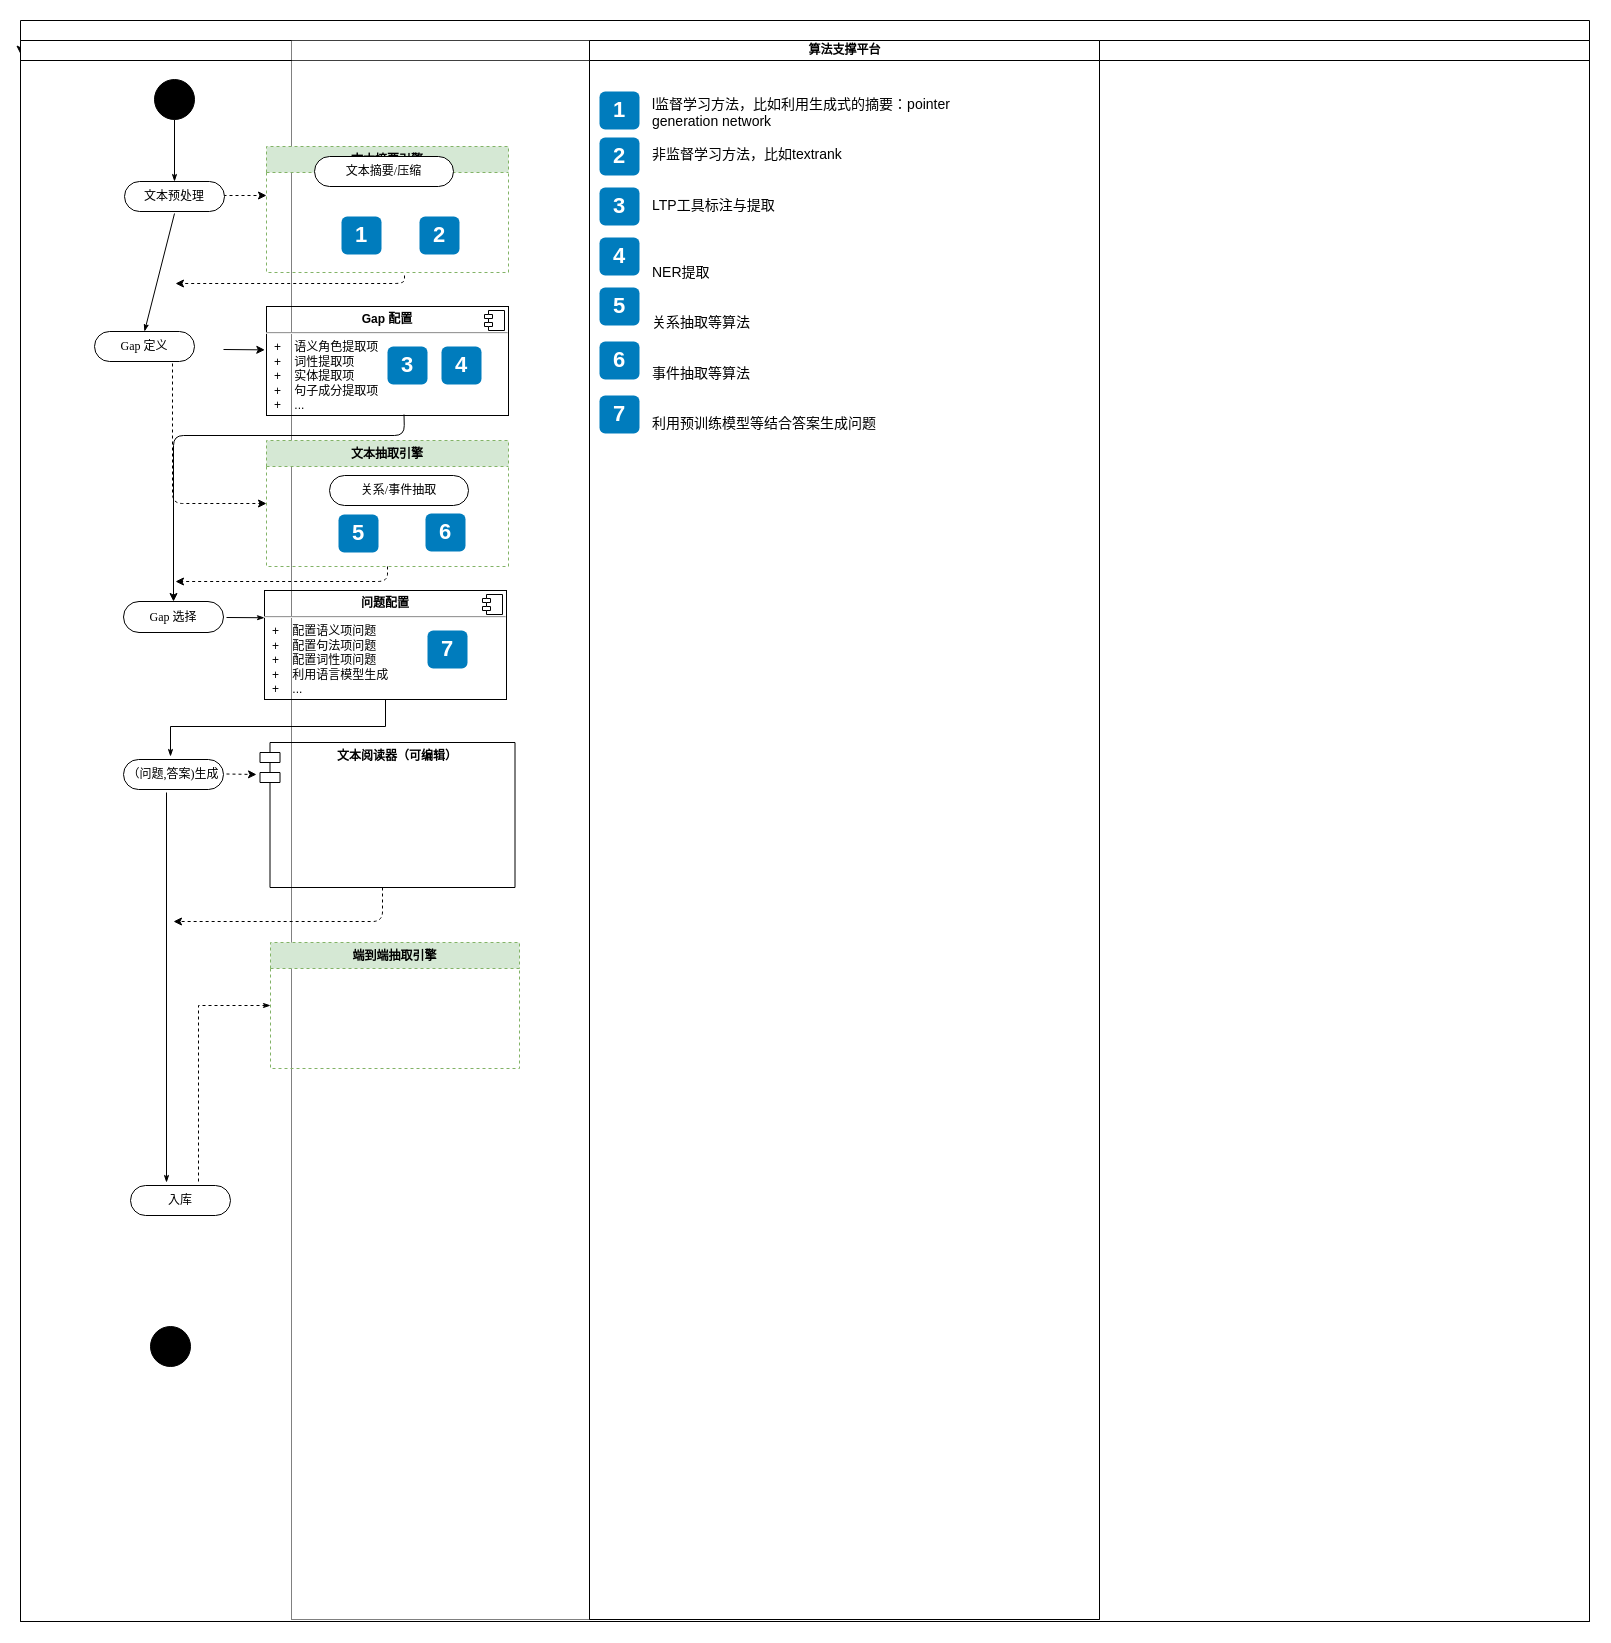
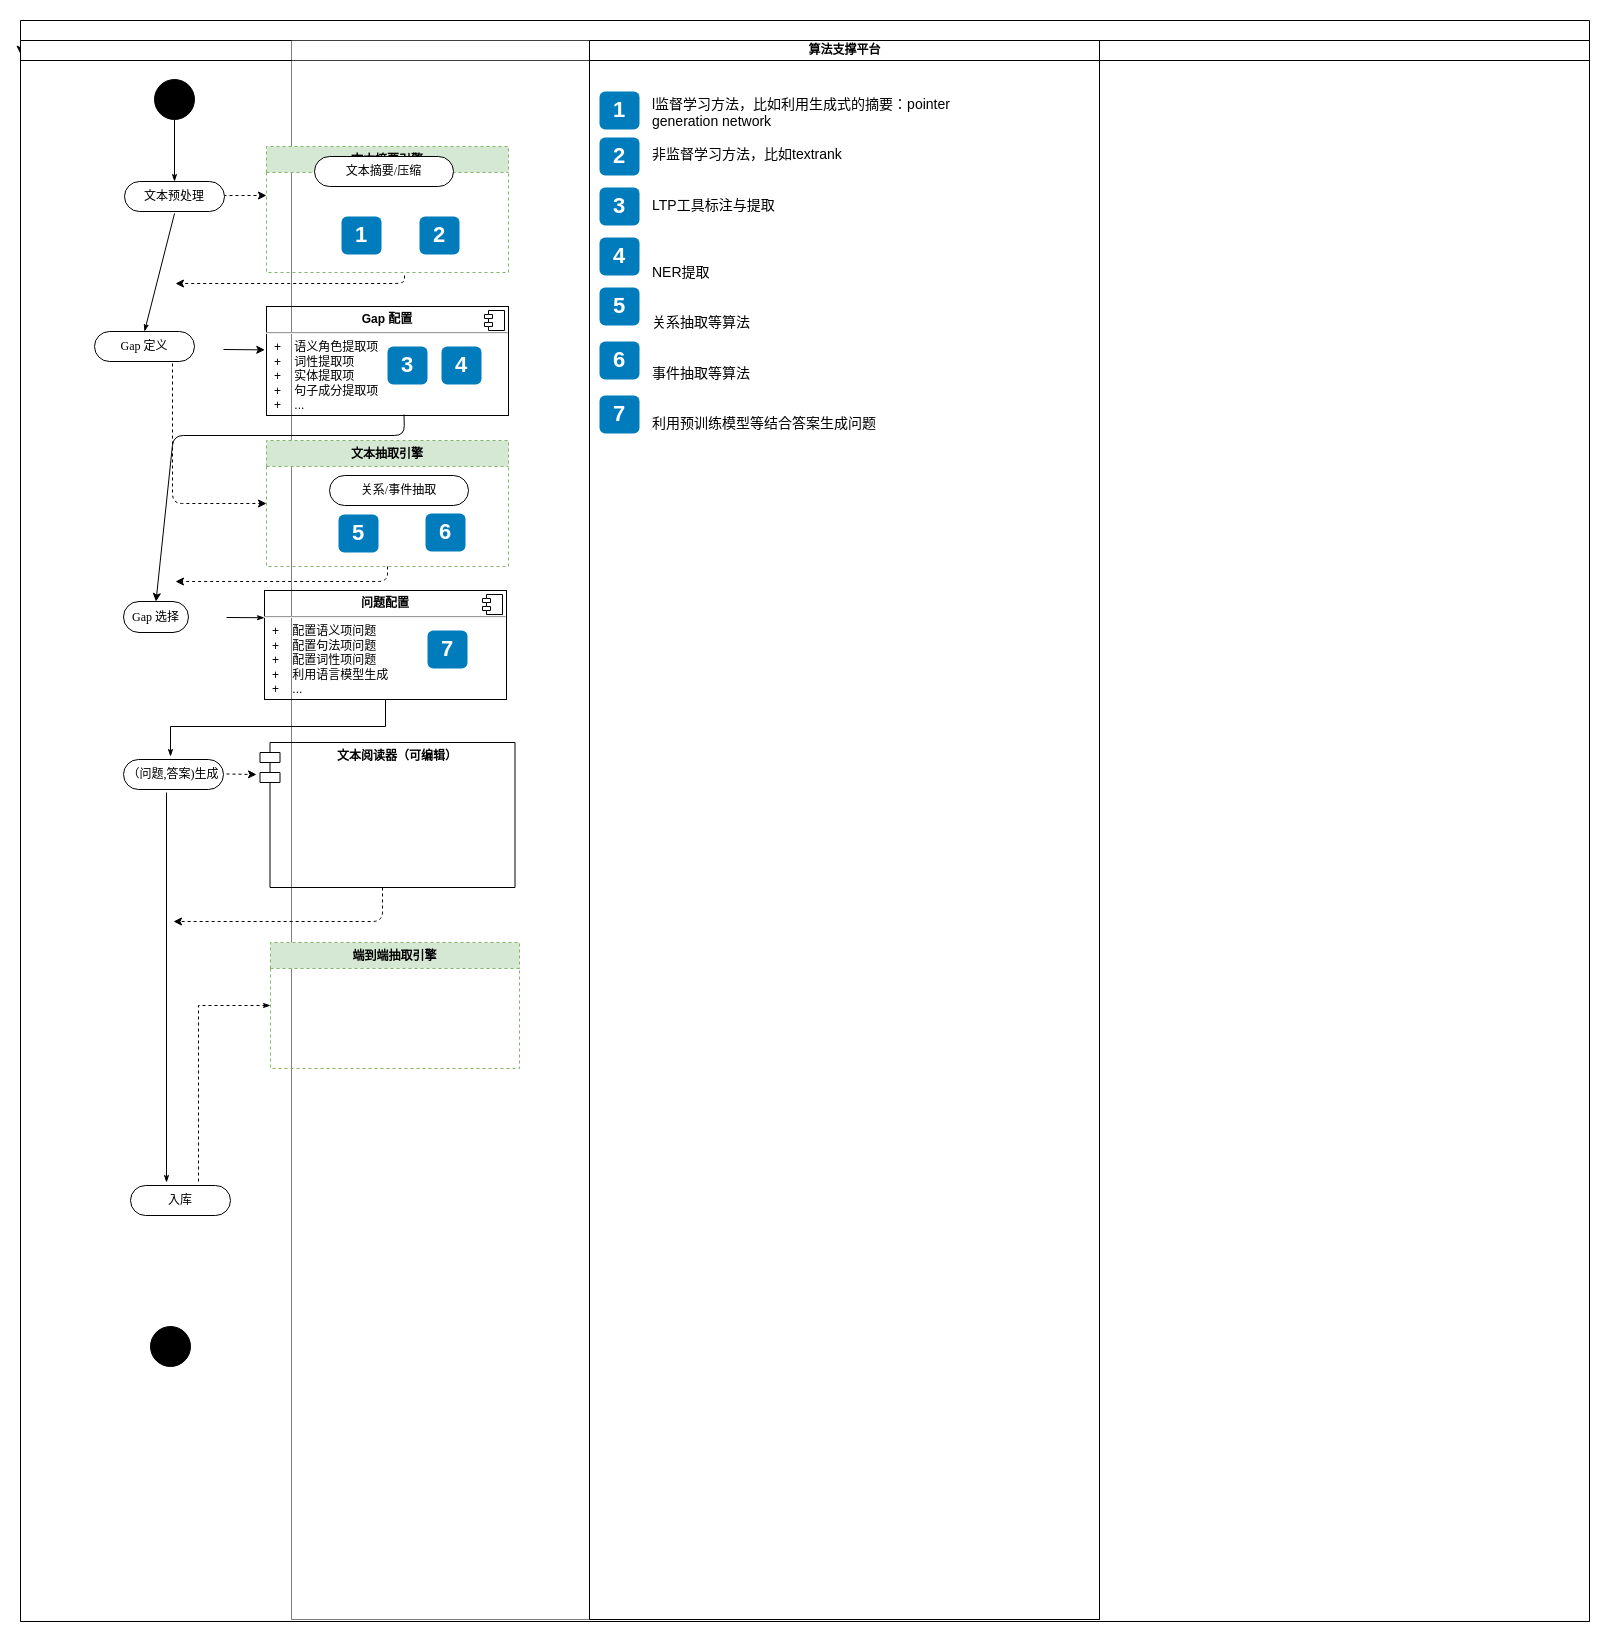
node "Gap 选择": size 100x31 -> 65x31
